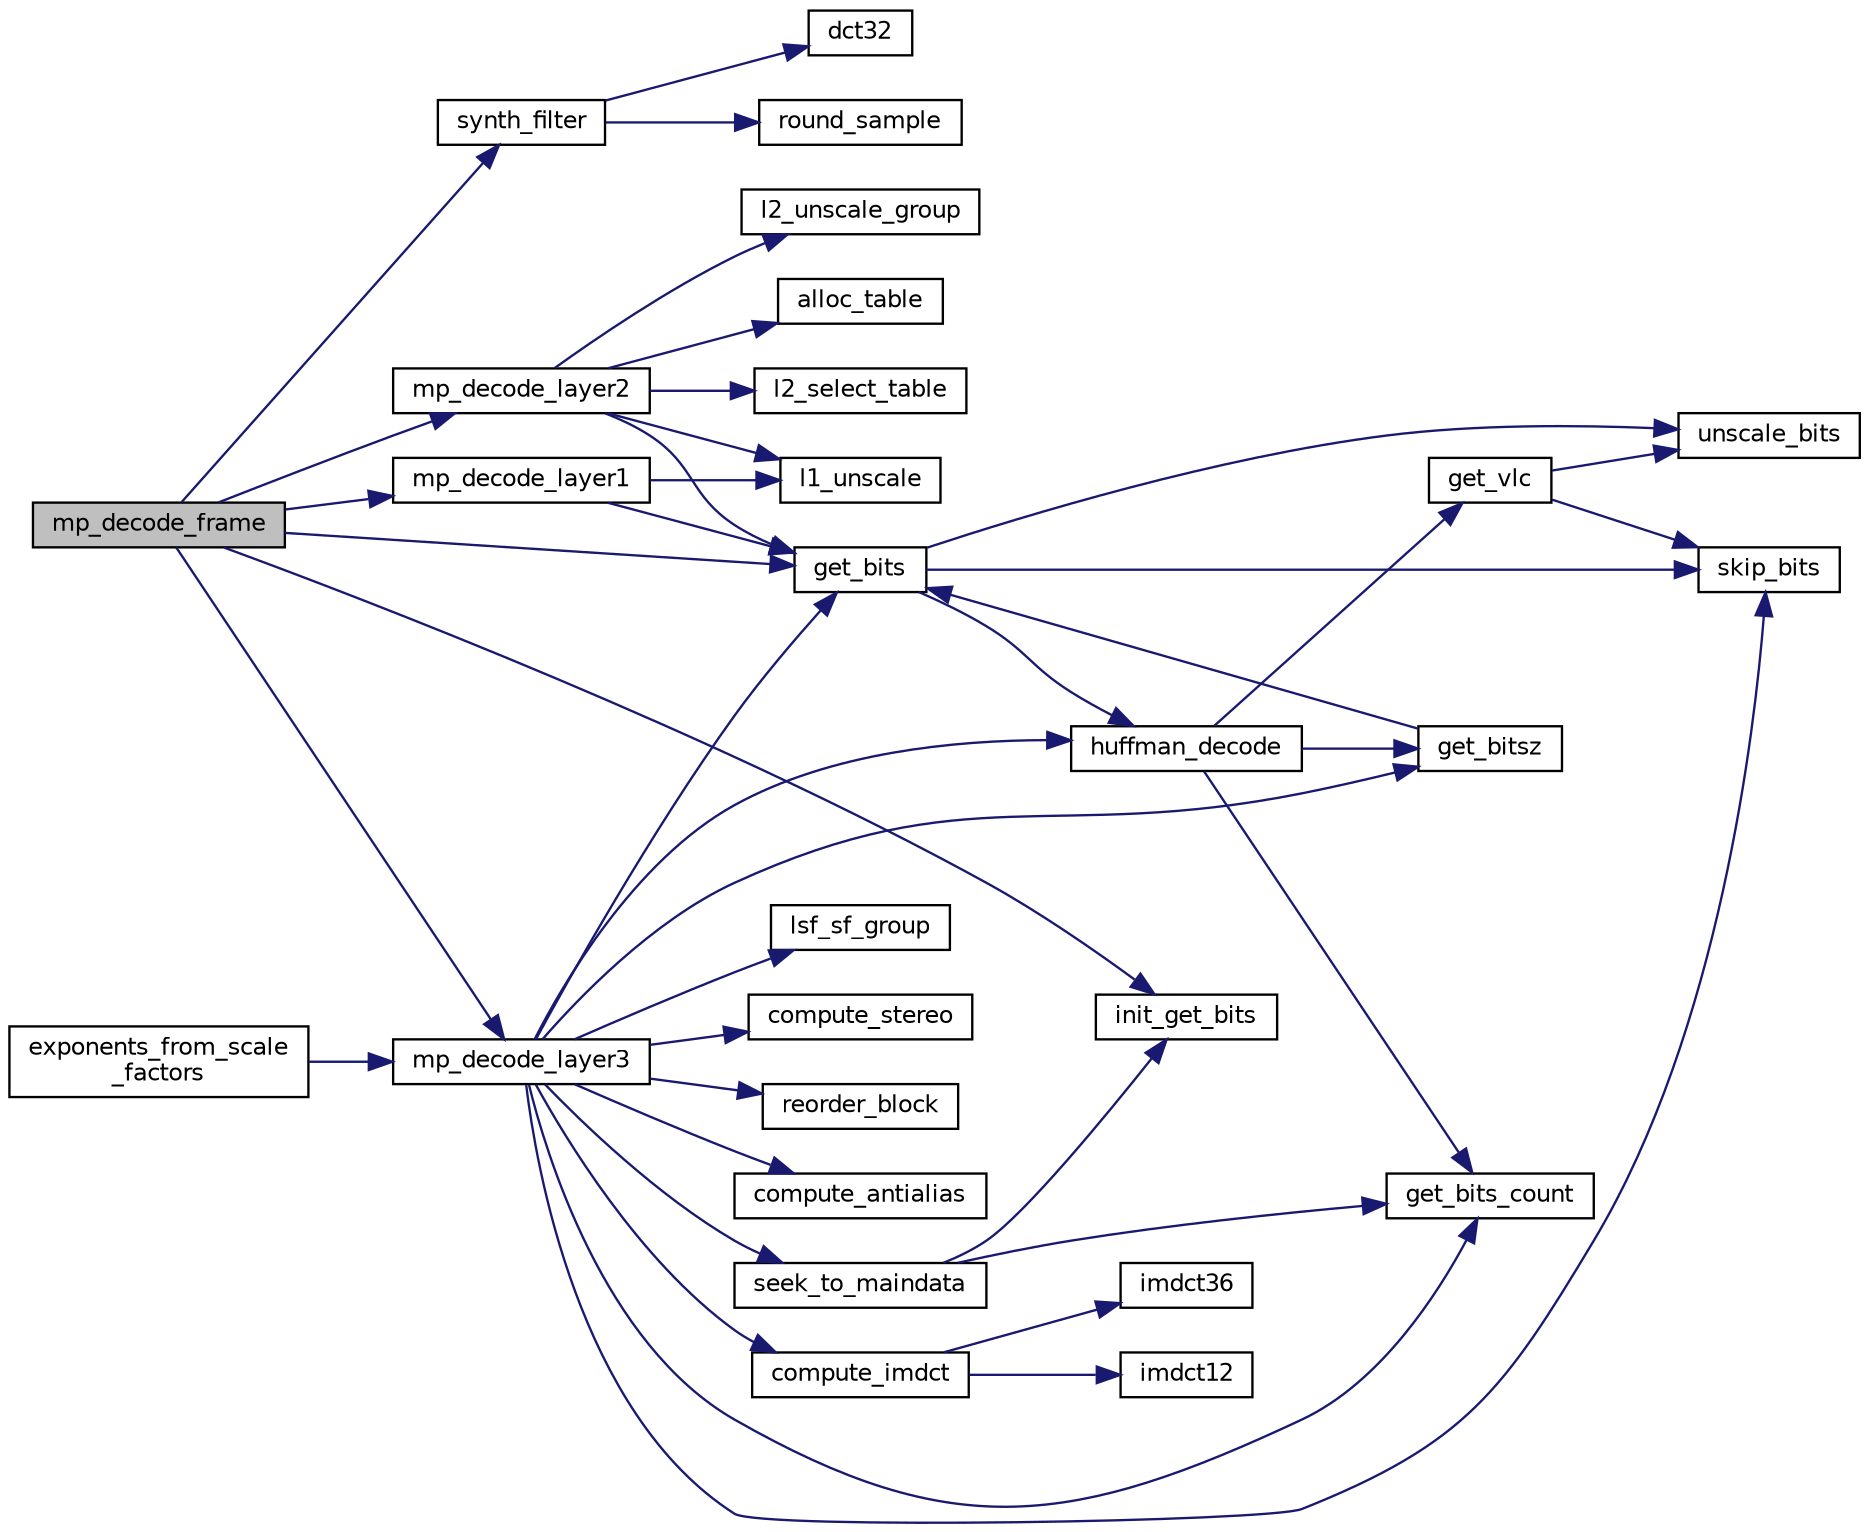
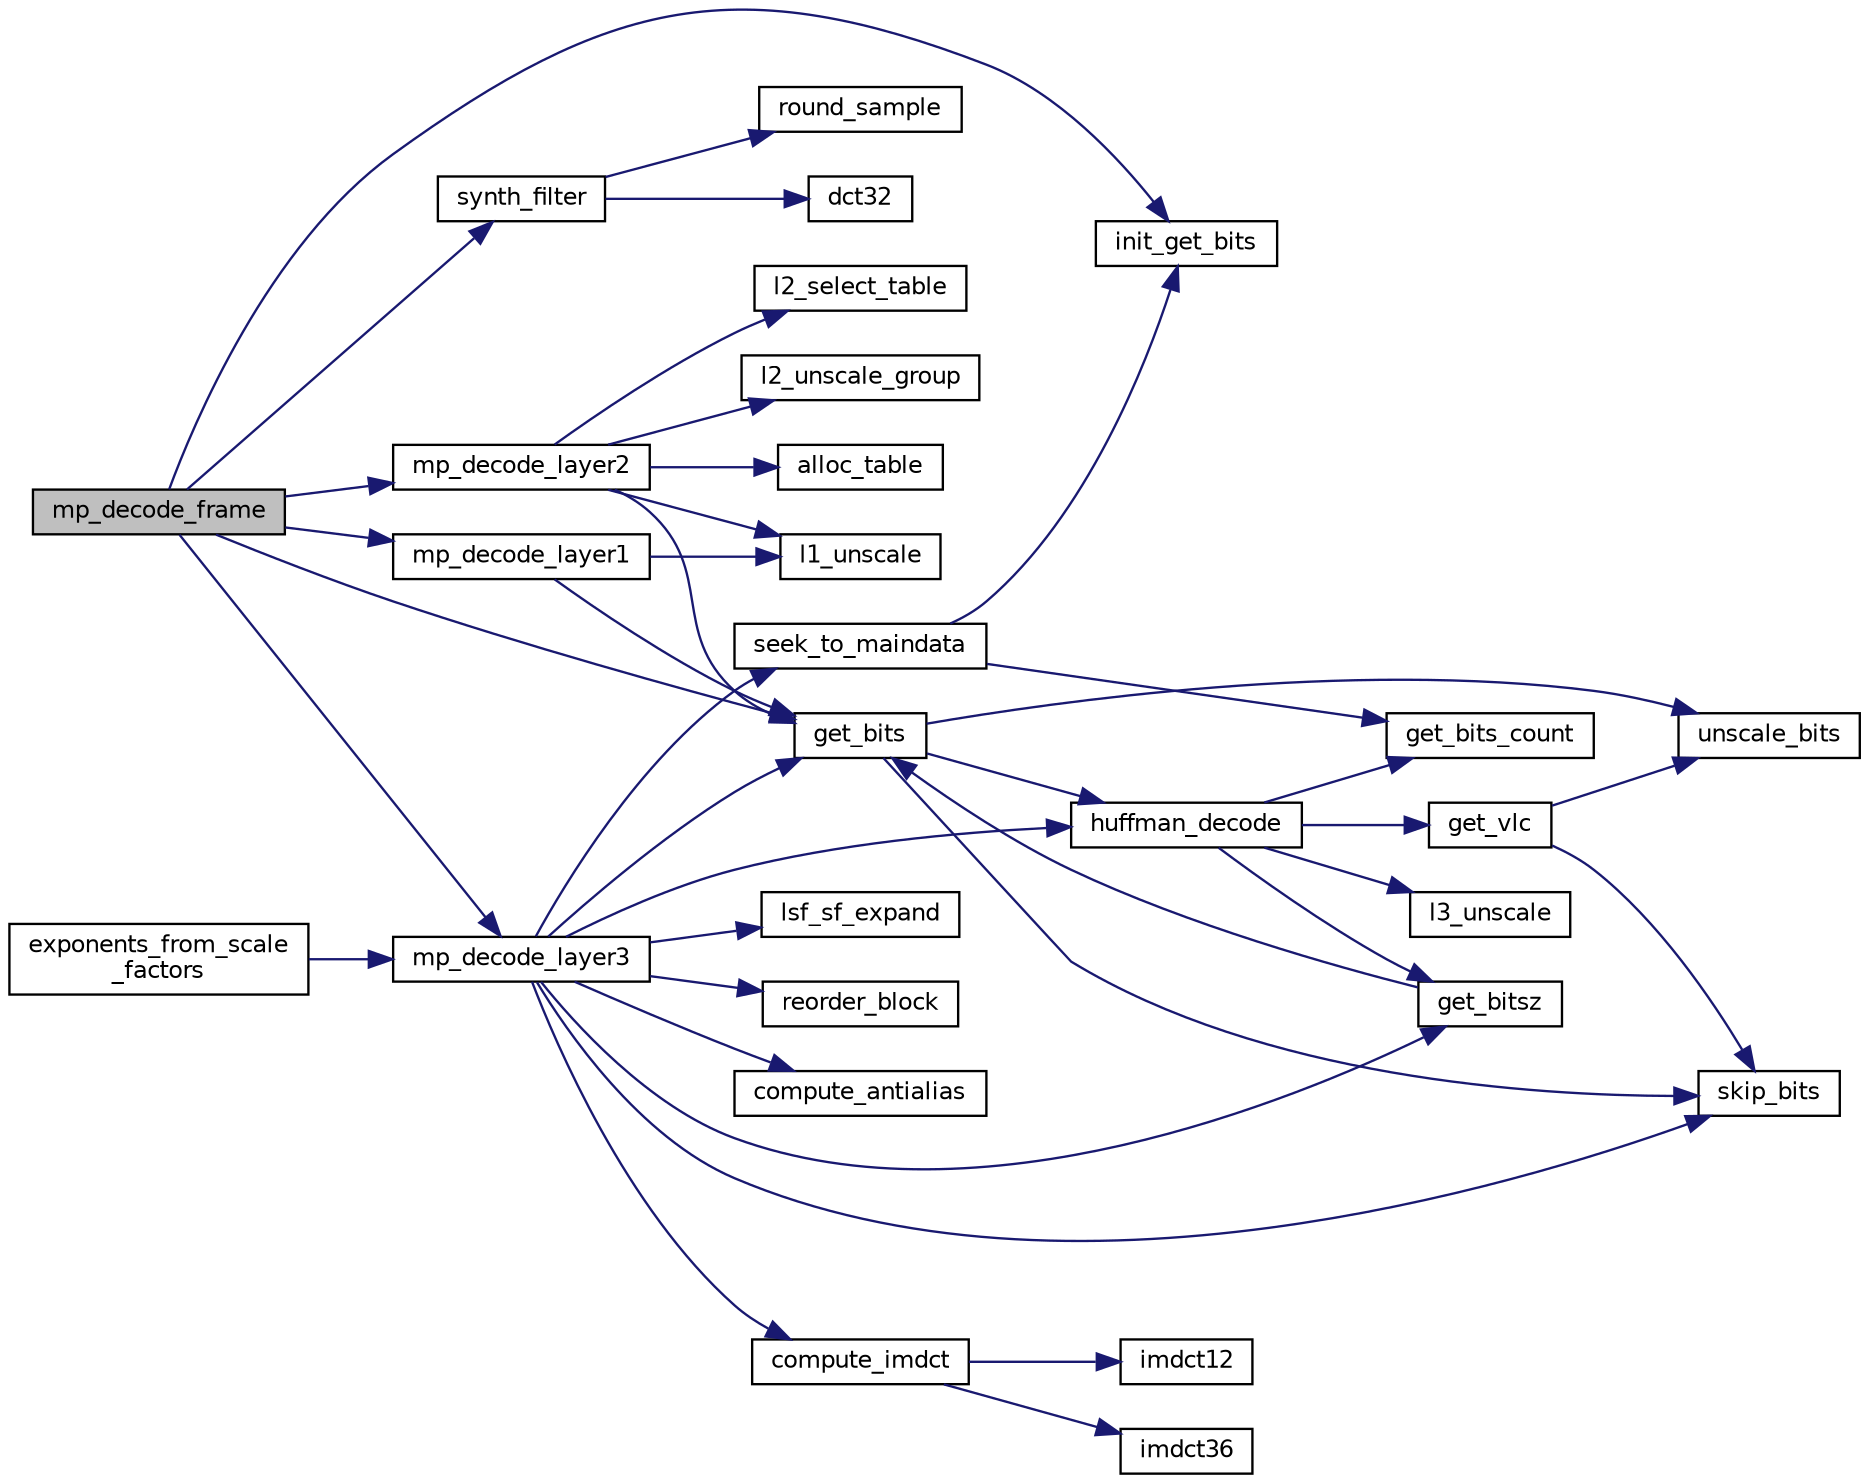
node "l3_unscale": added
node "lsf_sf_group": label "lsf_sf_group" -> "lsf_sf_expand"
node "compute_stereo": removed
edge "mp_decode_layer3" -> "get_bits_count": removed
